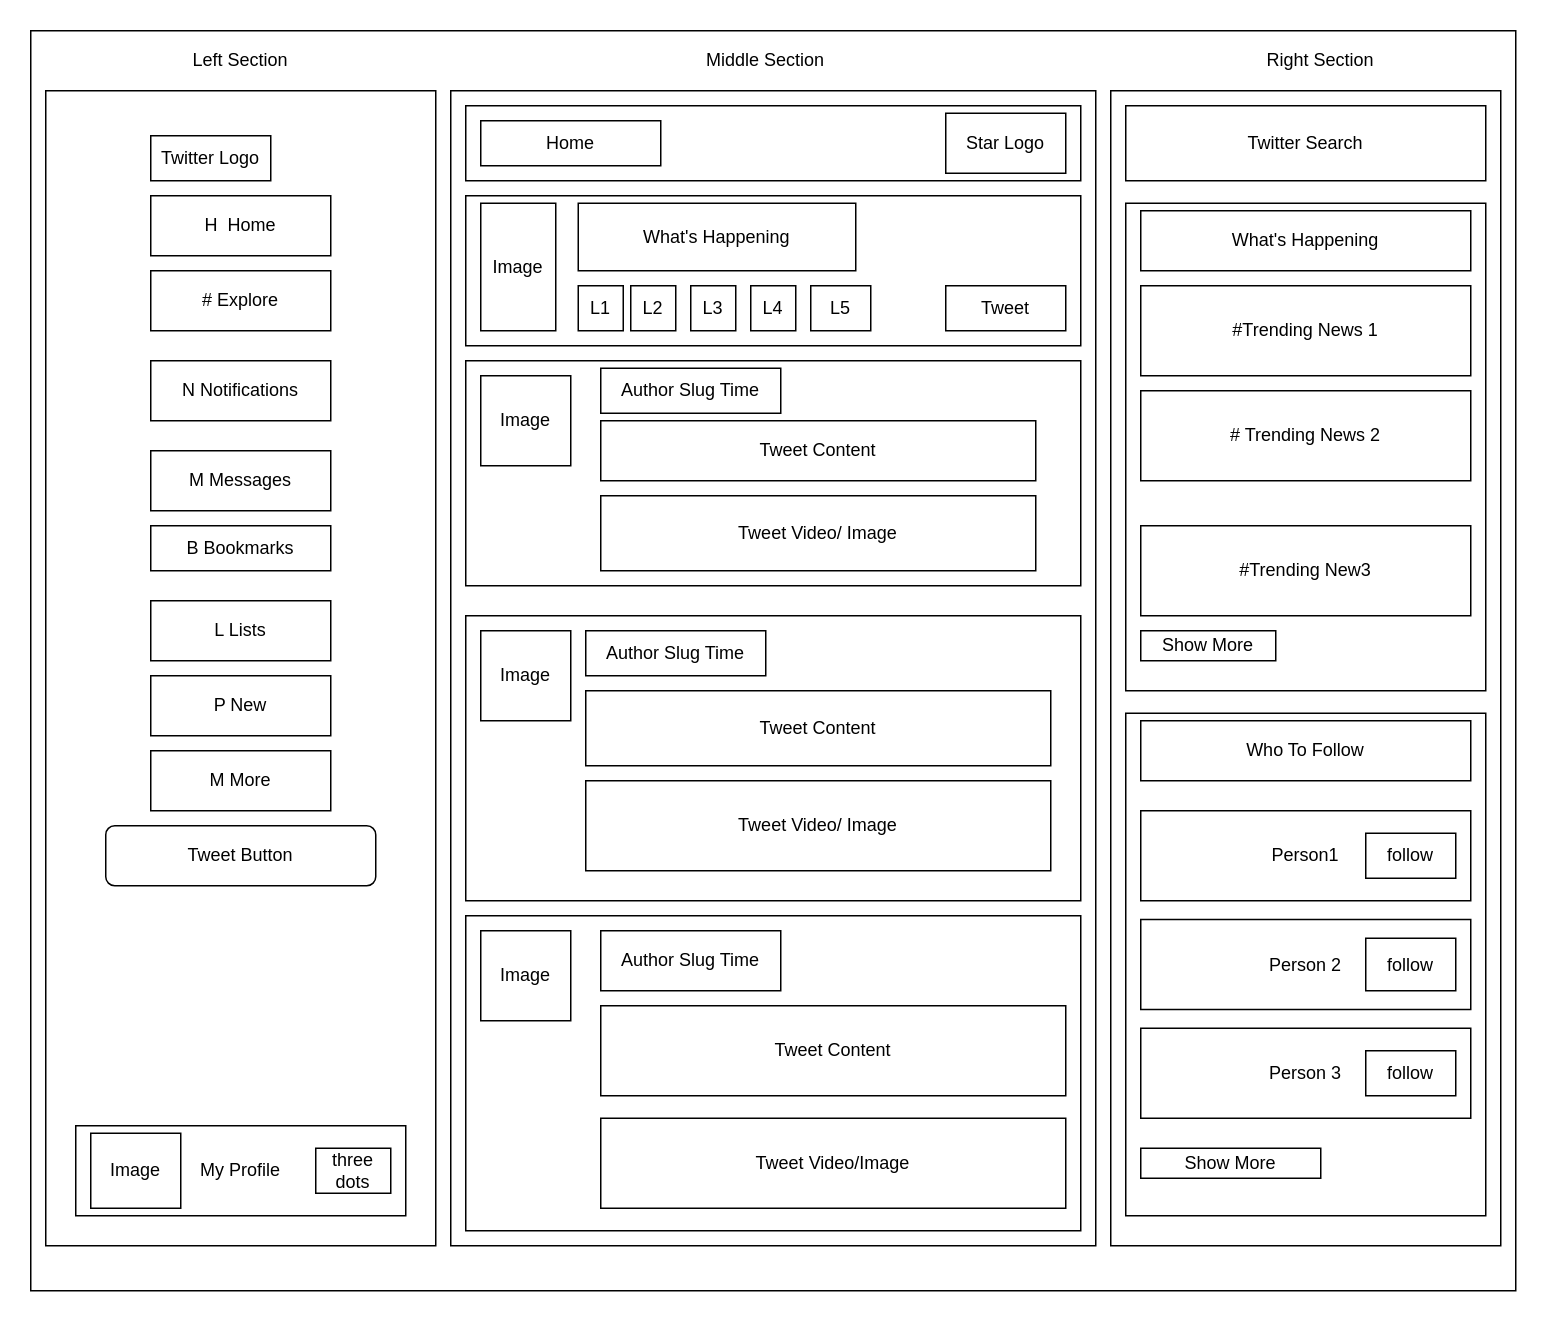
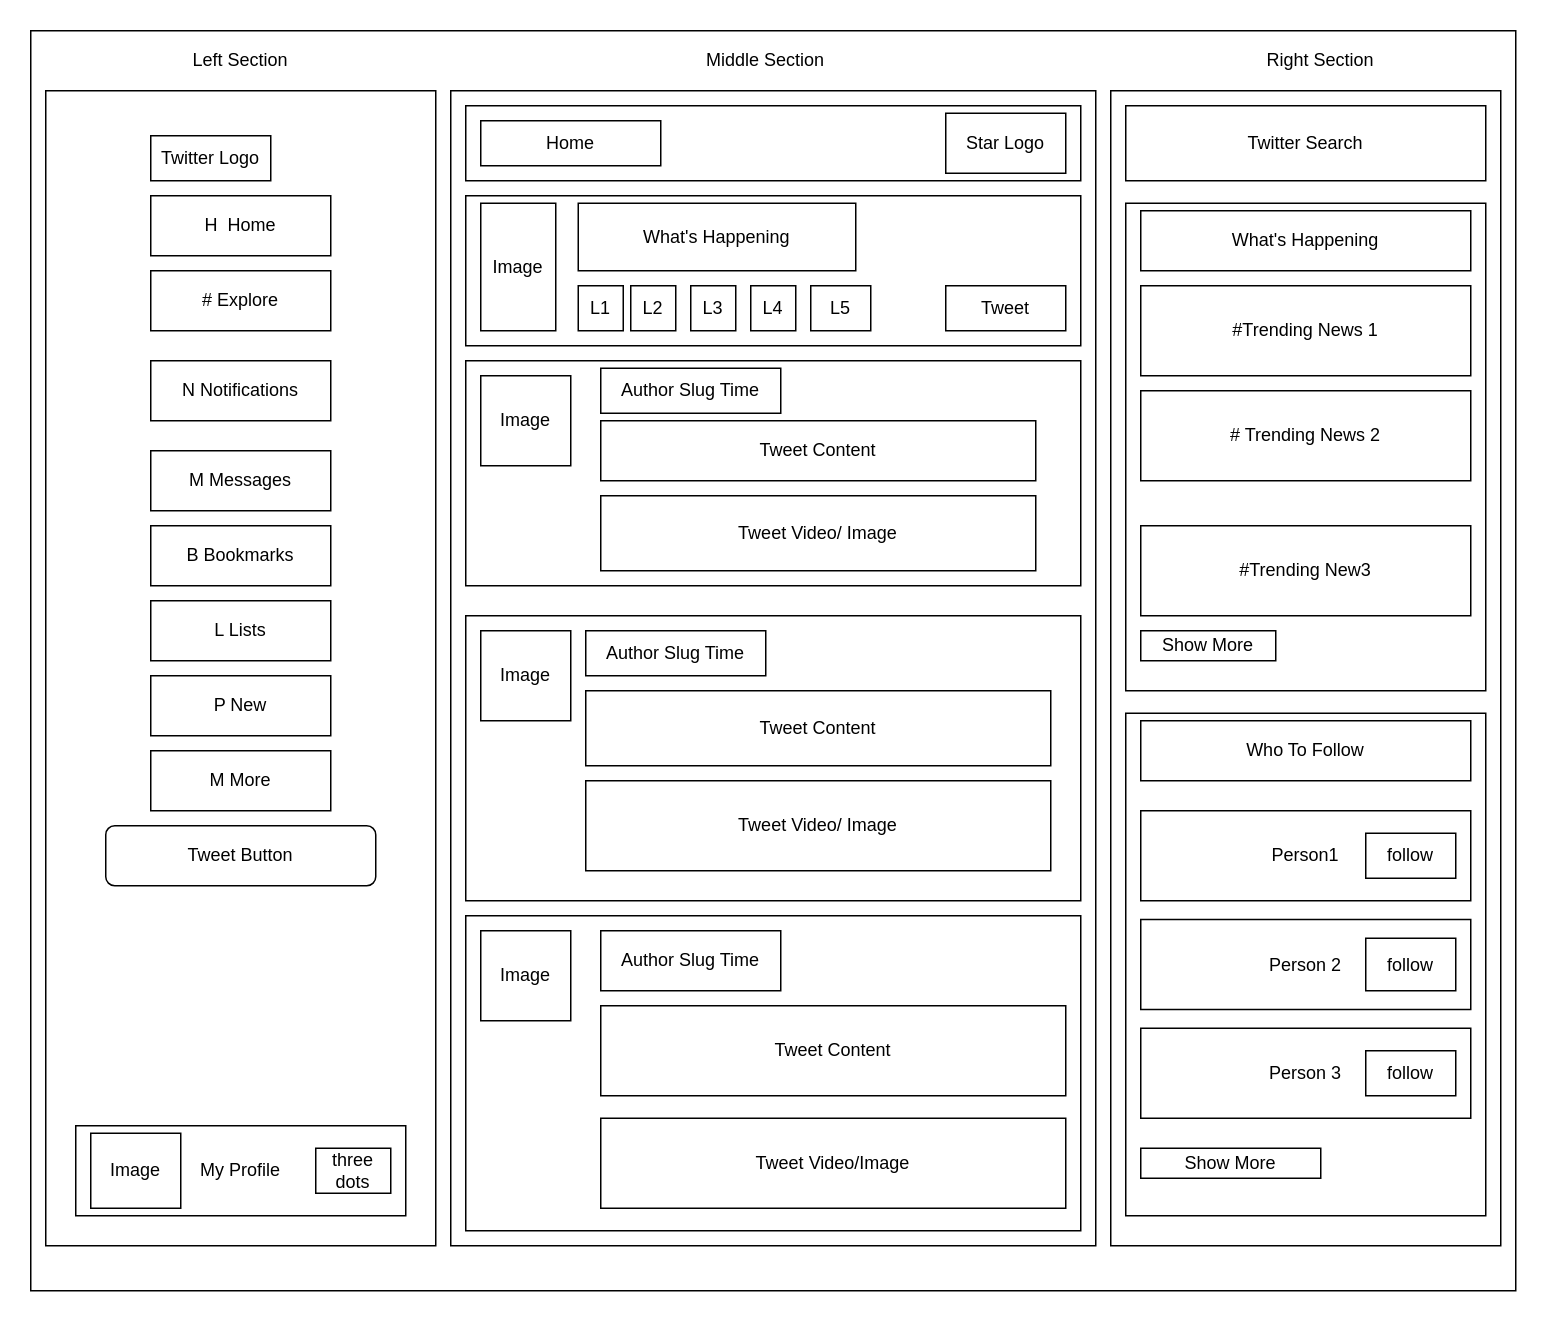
node "B Bookmarks": size 180x45 -> 180x60
